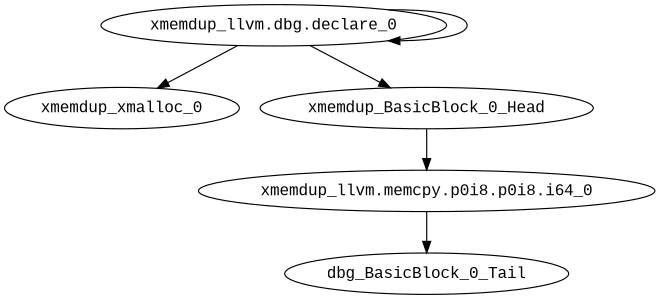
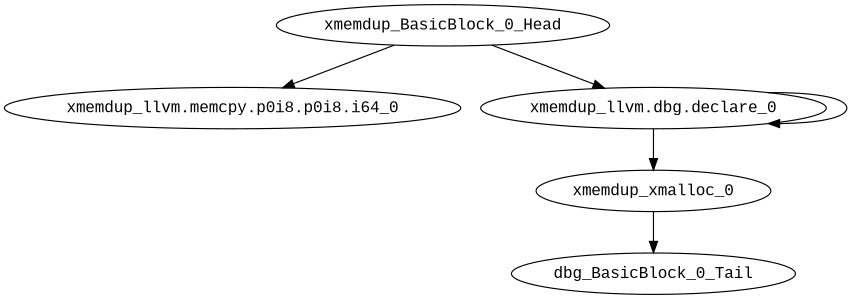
edge "xmemdup_llvm.dbg.declare_0" -> "xmemdup_BasicBlock_0_Head": reversed
edge "xmemdup_llvm.memcpy.p0i8.p0i8.i64_0" -> "dbg_BasicBlock_0_Tail": now "xmemdup_xmalloc_0" -> "dbg_BasicBlock_0_Tail"
